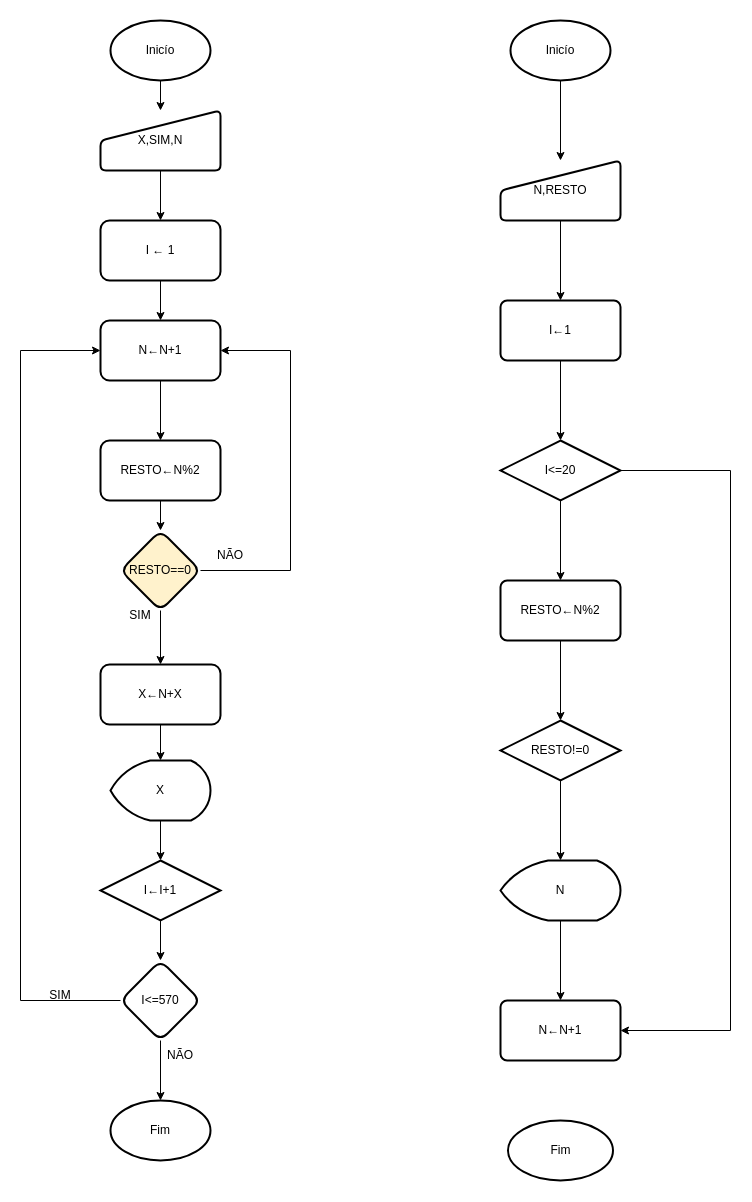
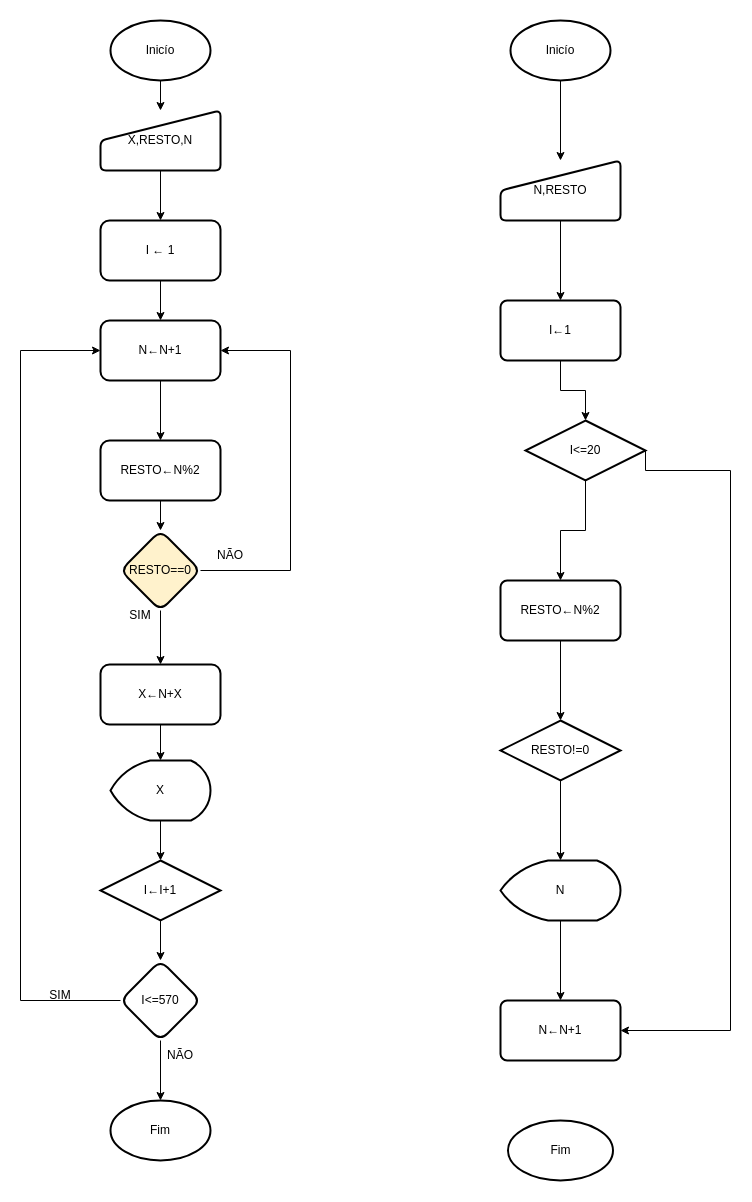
node "X,SIM,N": label "X,SIM,N" -> "X,RESTO,N"
node "I<=20": moved (561, 471) -> (586, 451)
